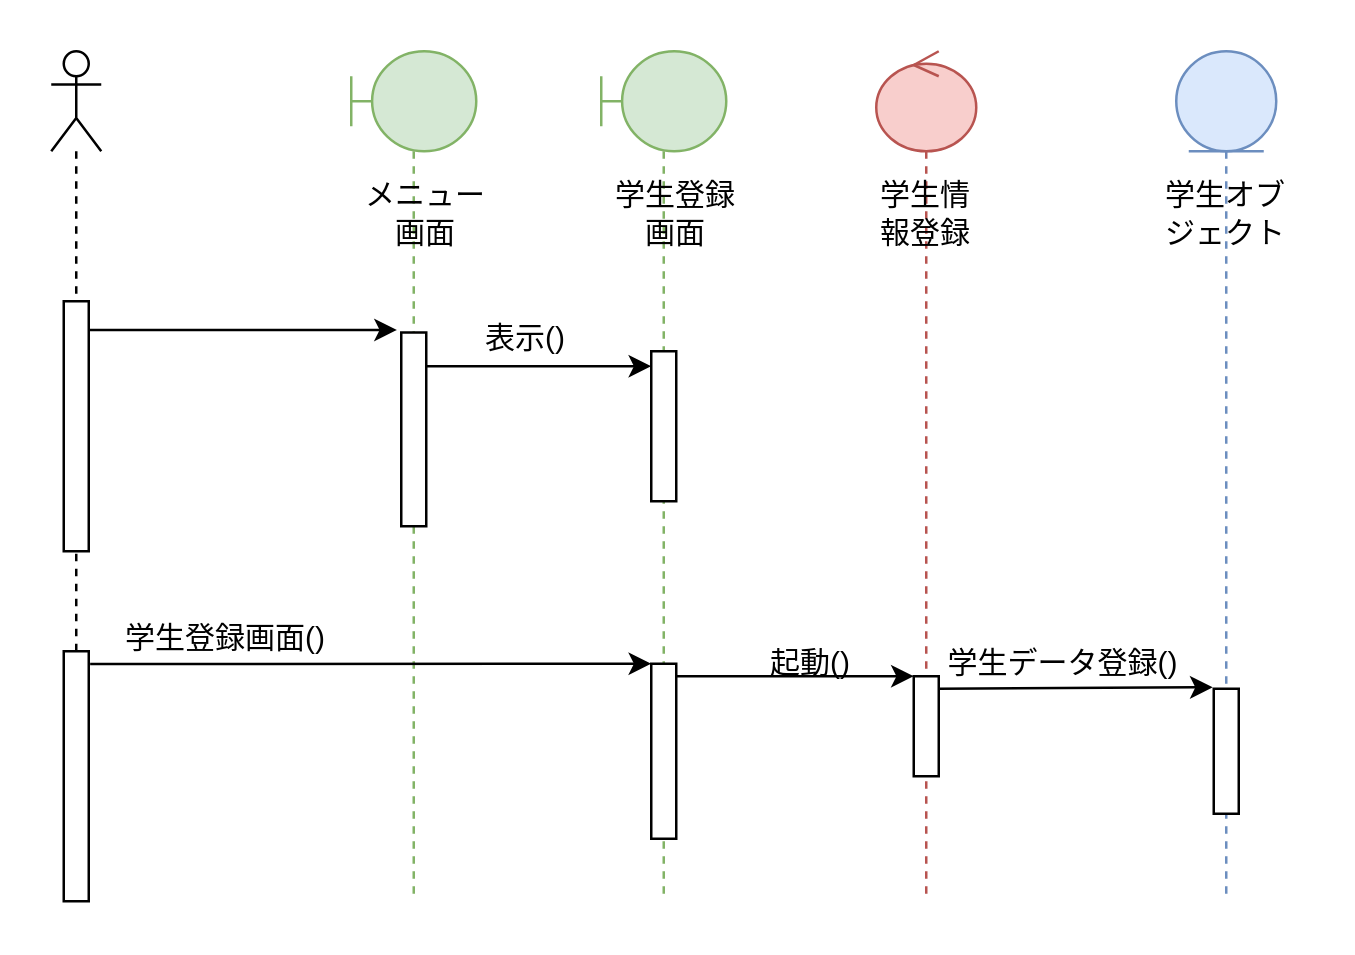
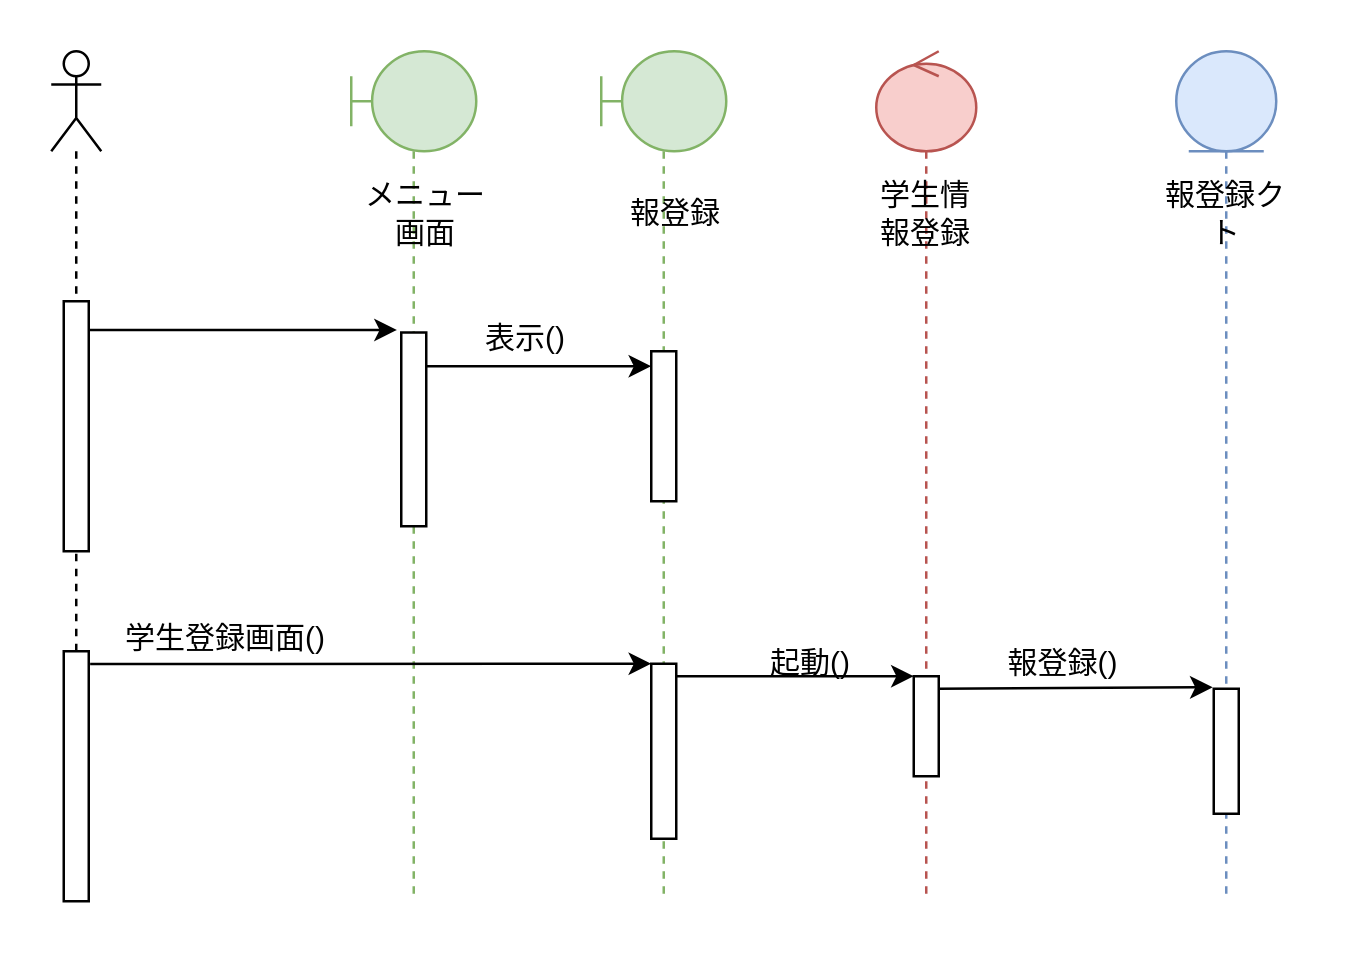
node "学生登録画面": label "学生登録画面" -> "報登録"
node "学生オブジェクト": label "学生オブジェクト" -> "報登録クト"
node "学生データ登録()": label "学生データ登録()" -> "報登録()"
